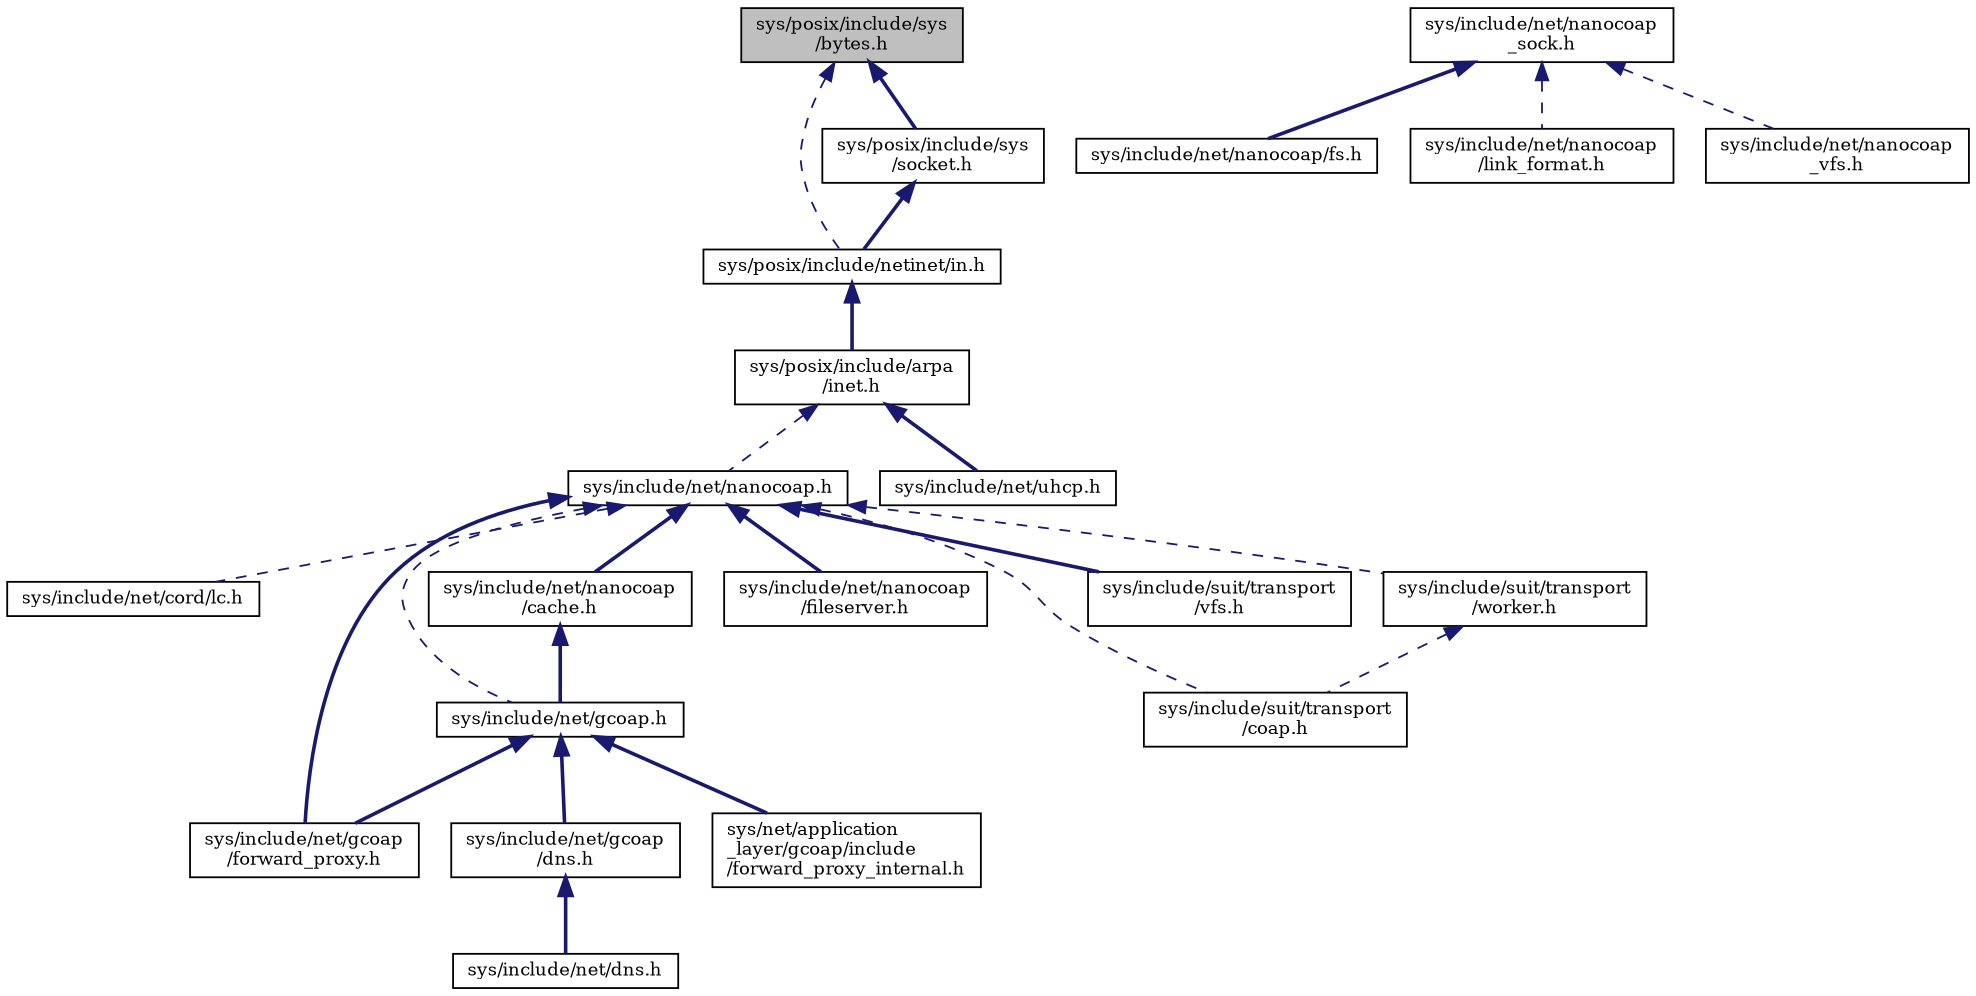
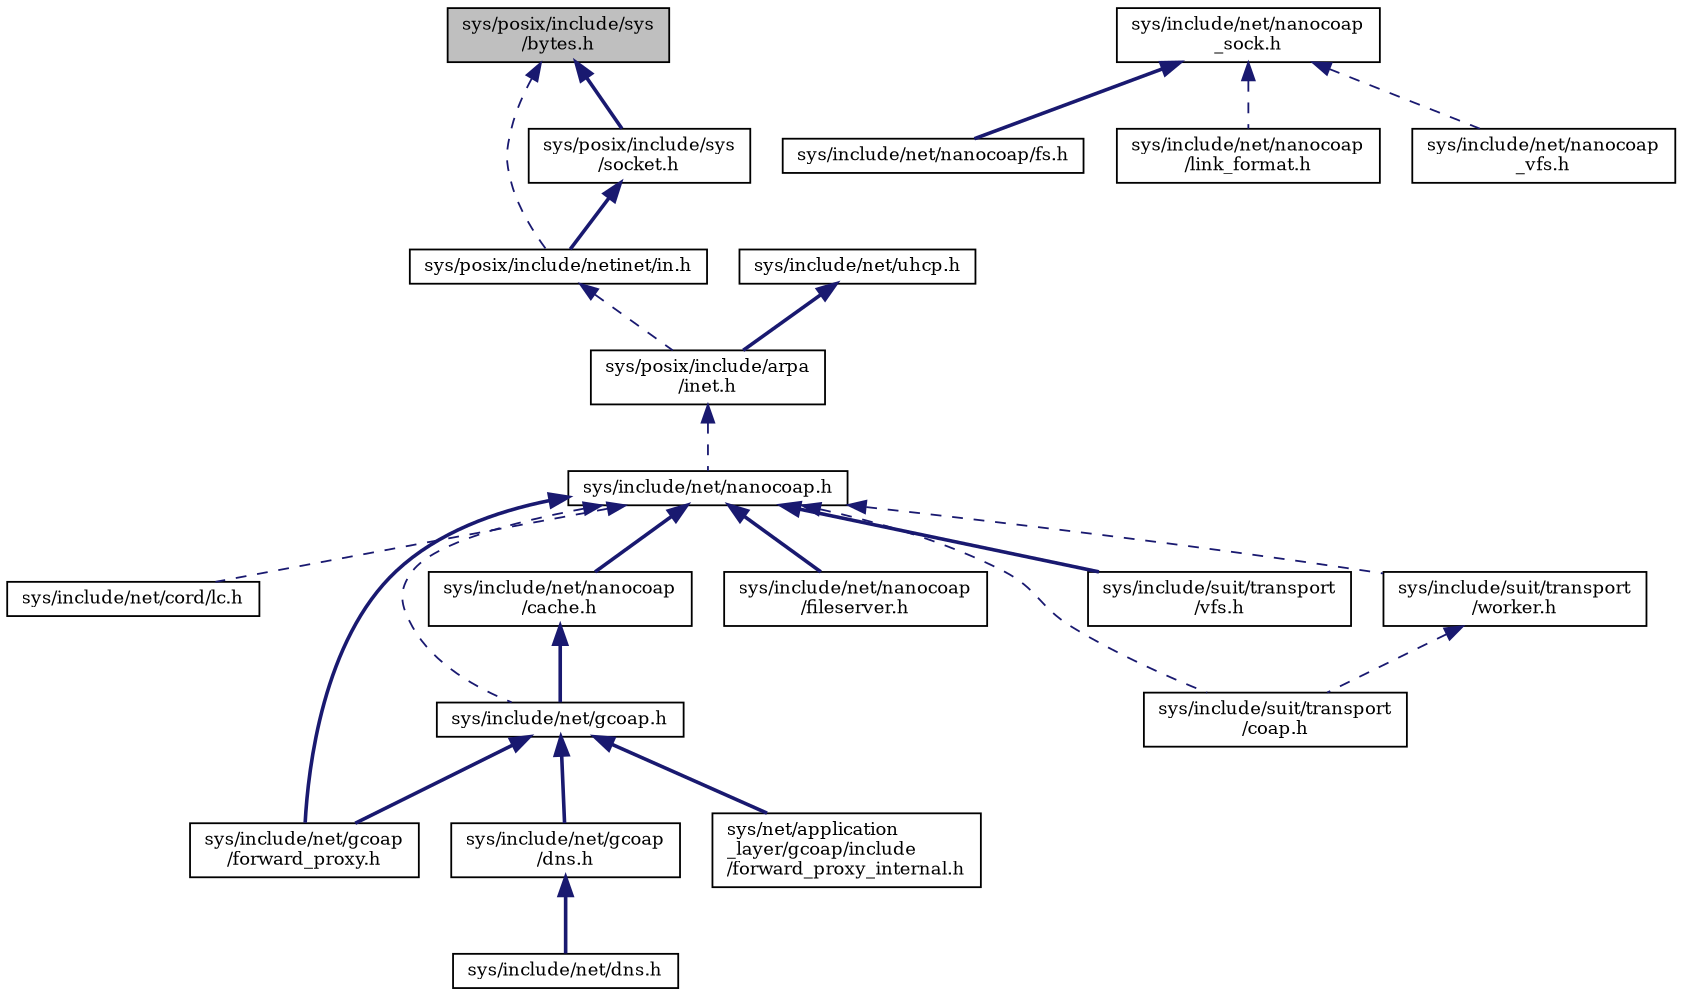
edge "sys/posix/include/arpa /inet.h" -> "sys/posix/include/netinet/in.h": style bold -> dashed
edge "sys/include/net/uhcp.h" -> "sys/posix/include/arpa /inet.h": reversed
